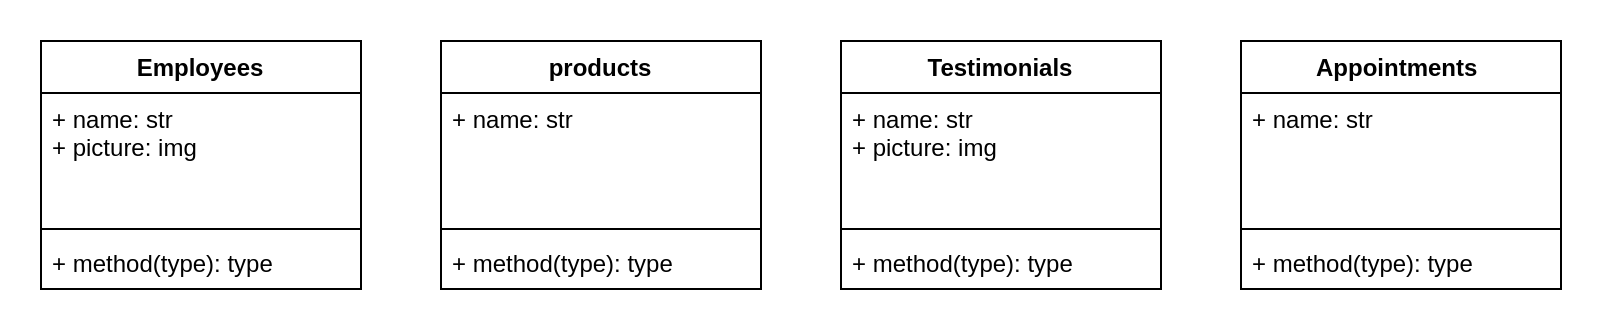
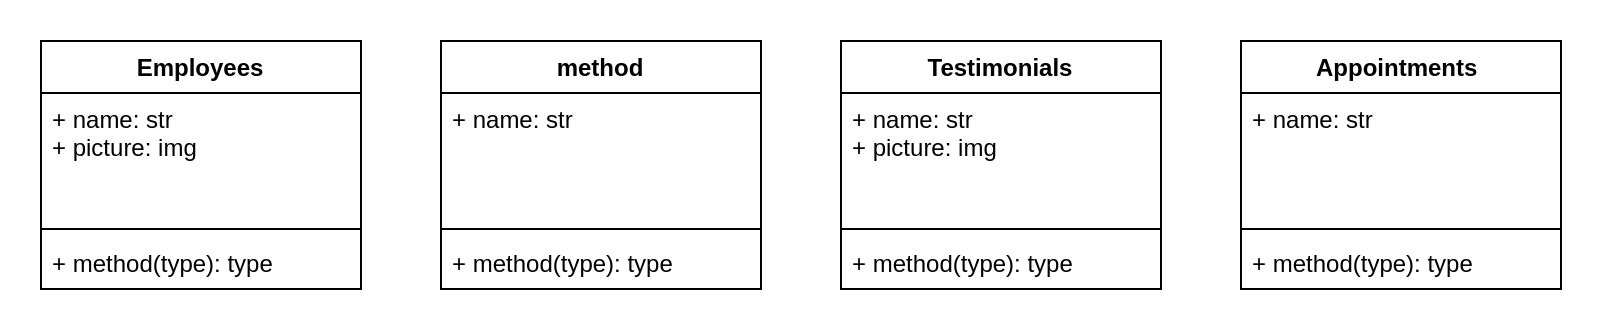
node "products": label "products" -> "method"
